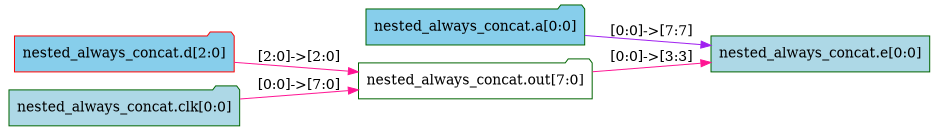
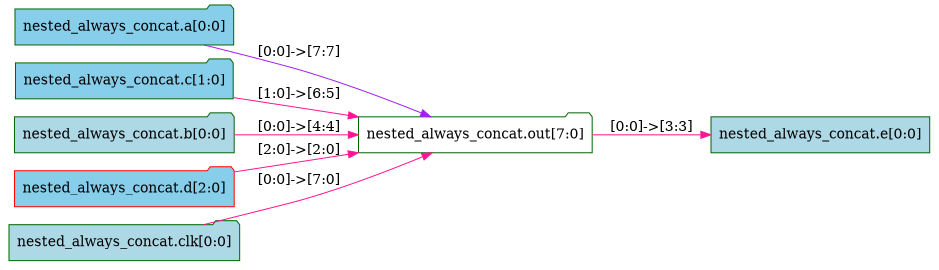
edge "nested_always_concat.a[0:0]" -> "nested_always_concat.e[0:0]": now "nested_always_concat.a[0:0]" -> "nested_always_concat.out[7:0]"
node "nested_always_concat.c[1:0]": added
node "nested_always_concat.b[0:0]": added
